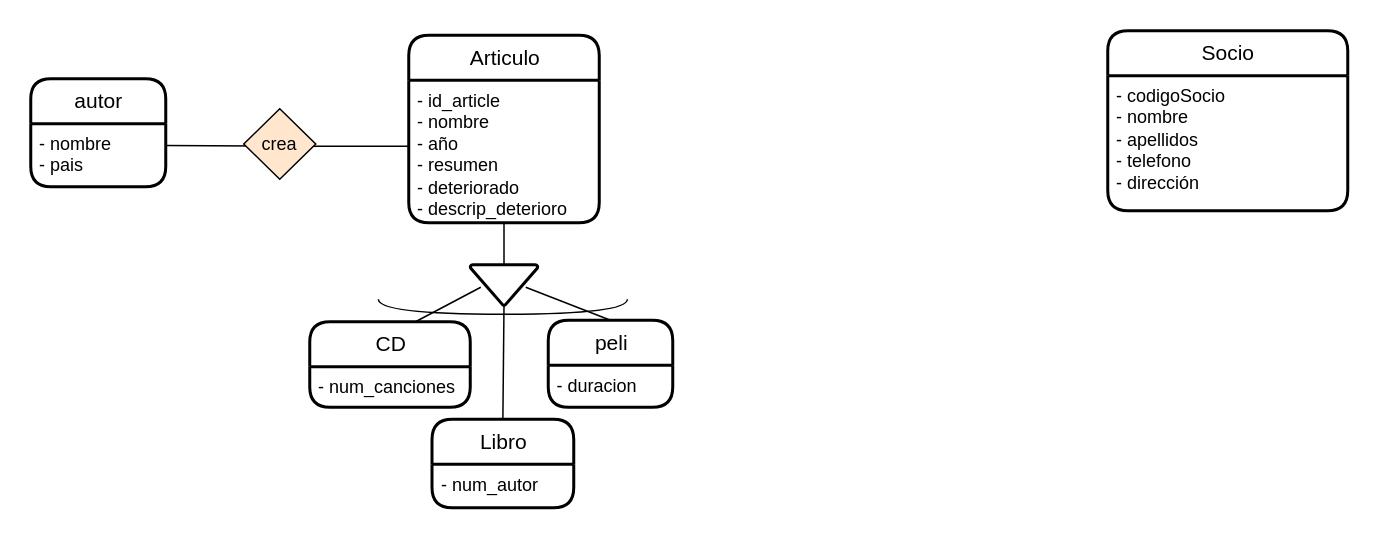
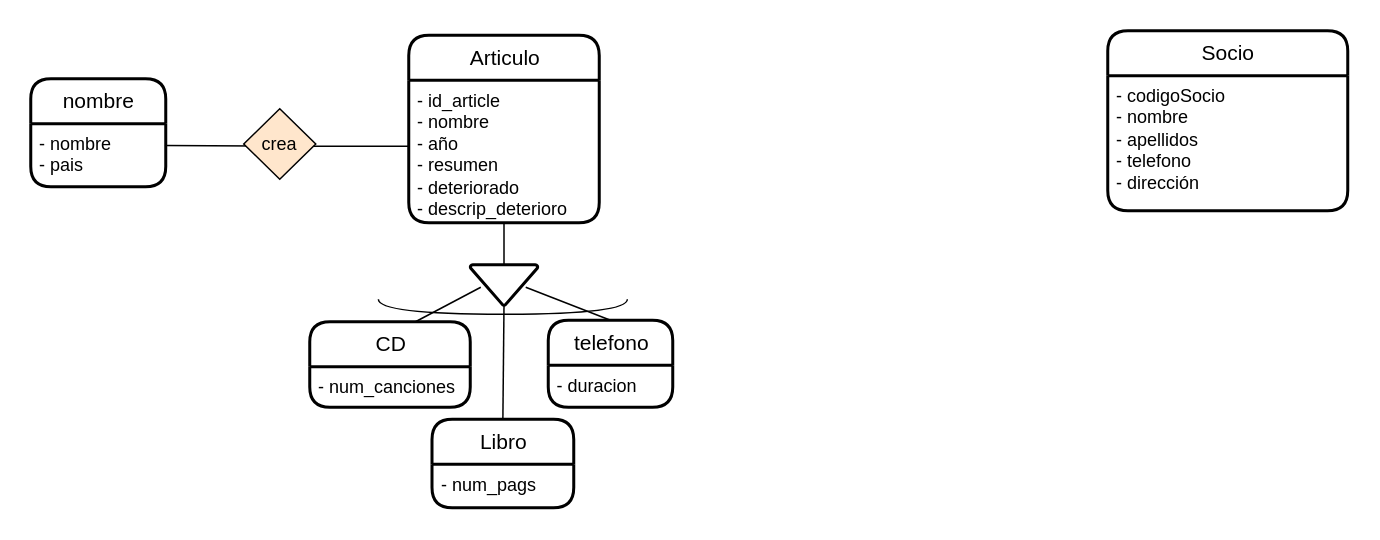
node "autor": label "autor" -> "nombre"
node "peli": label "peli" -> "telefono"
node "- num_autor": label "- num_autor" -> "- num_pags"
